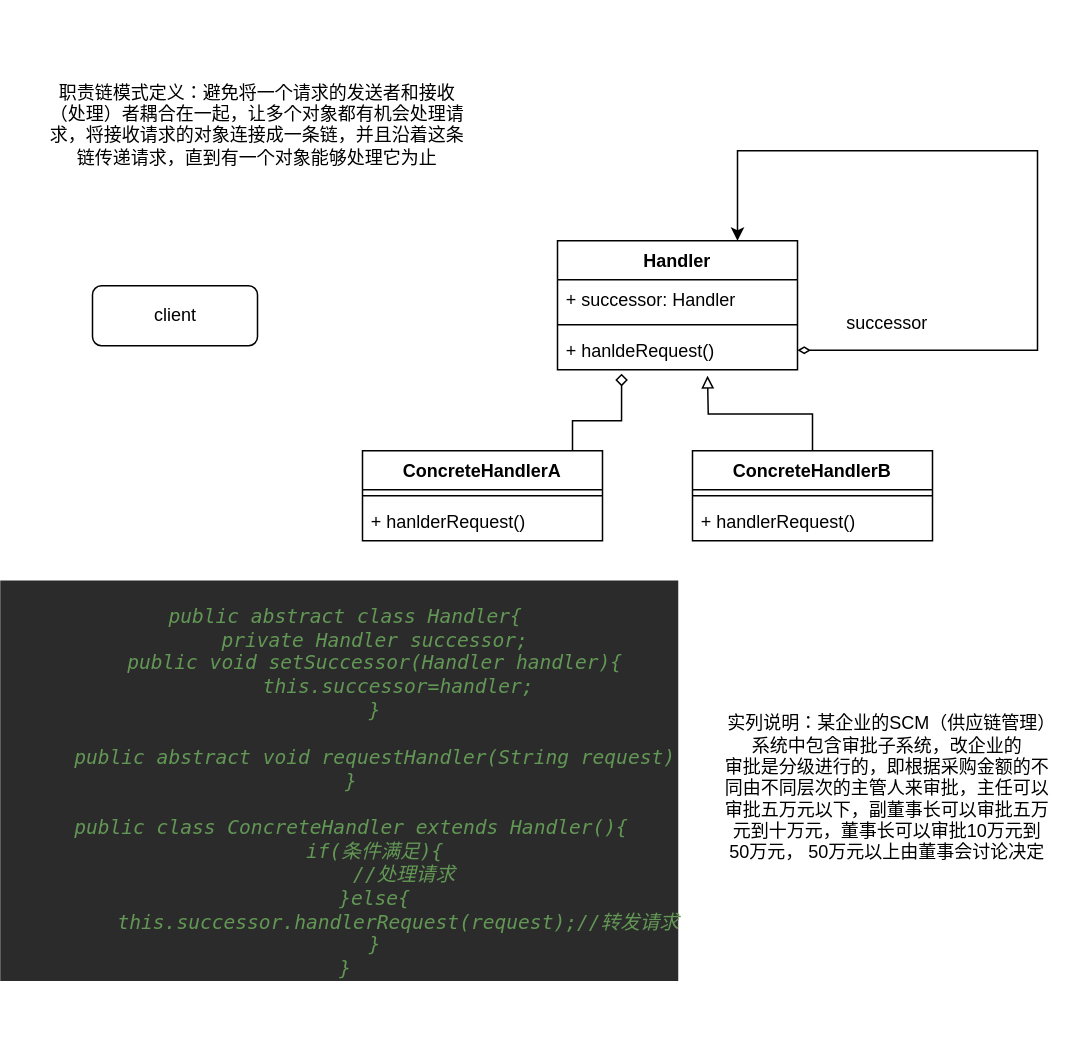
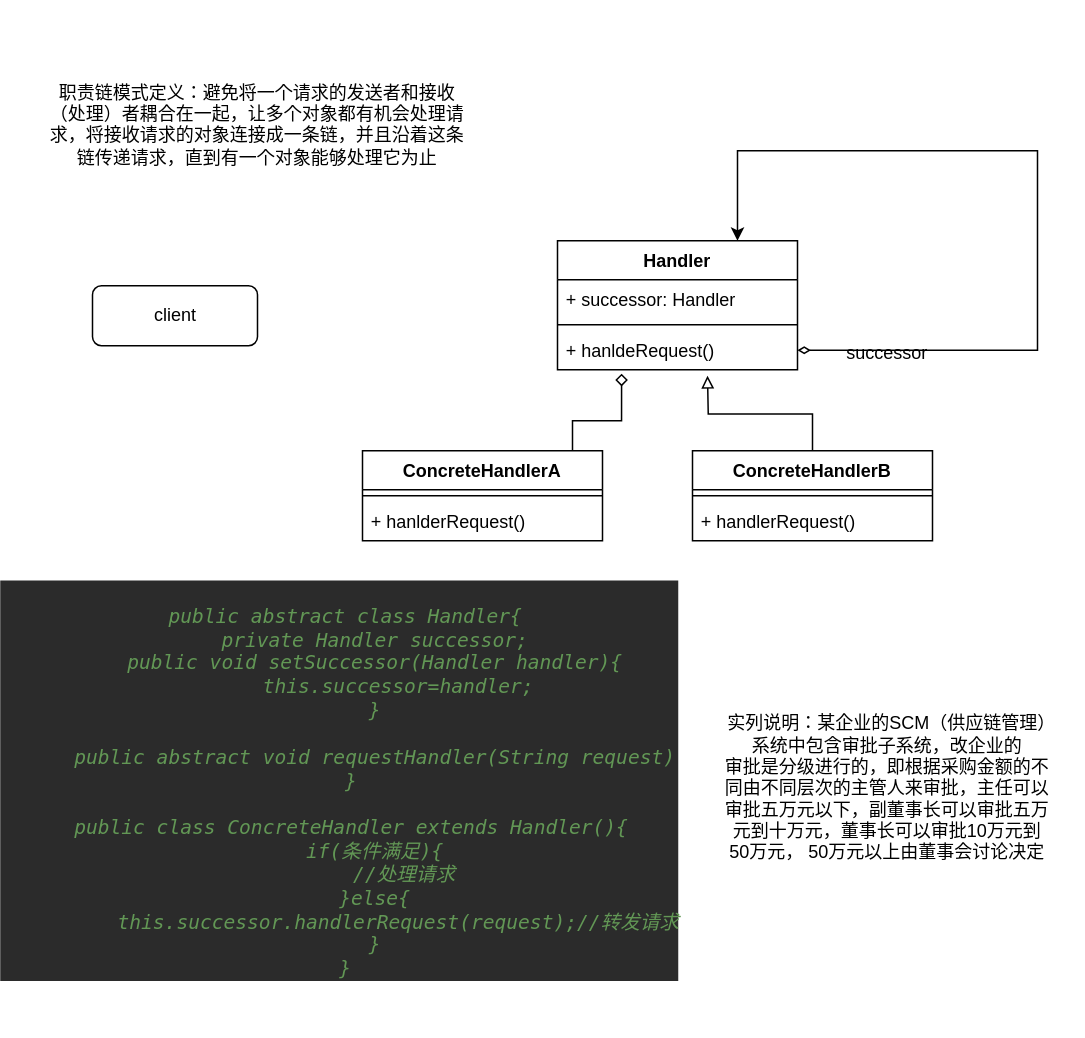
node "successor": moved (887, 323) -> (887, 353)
